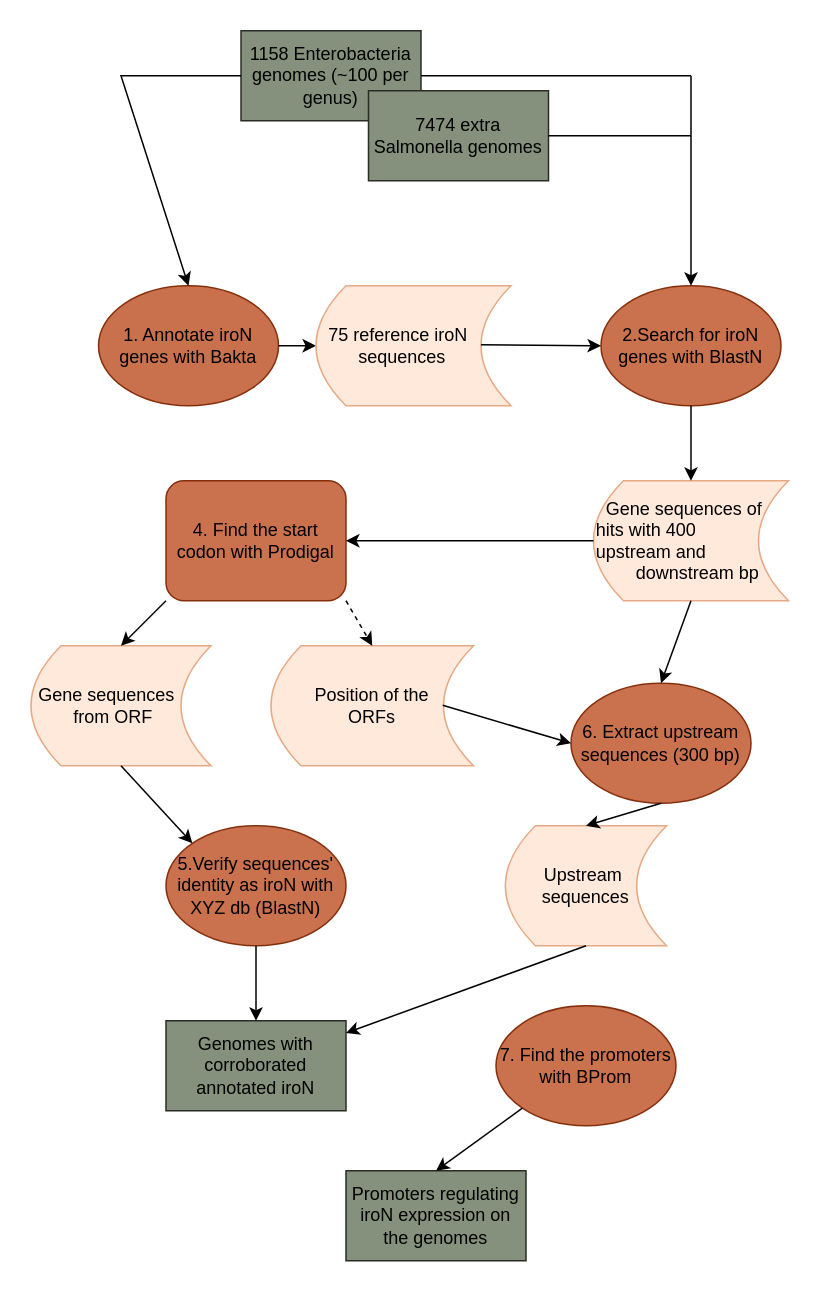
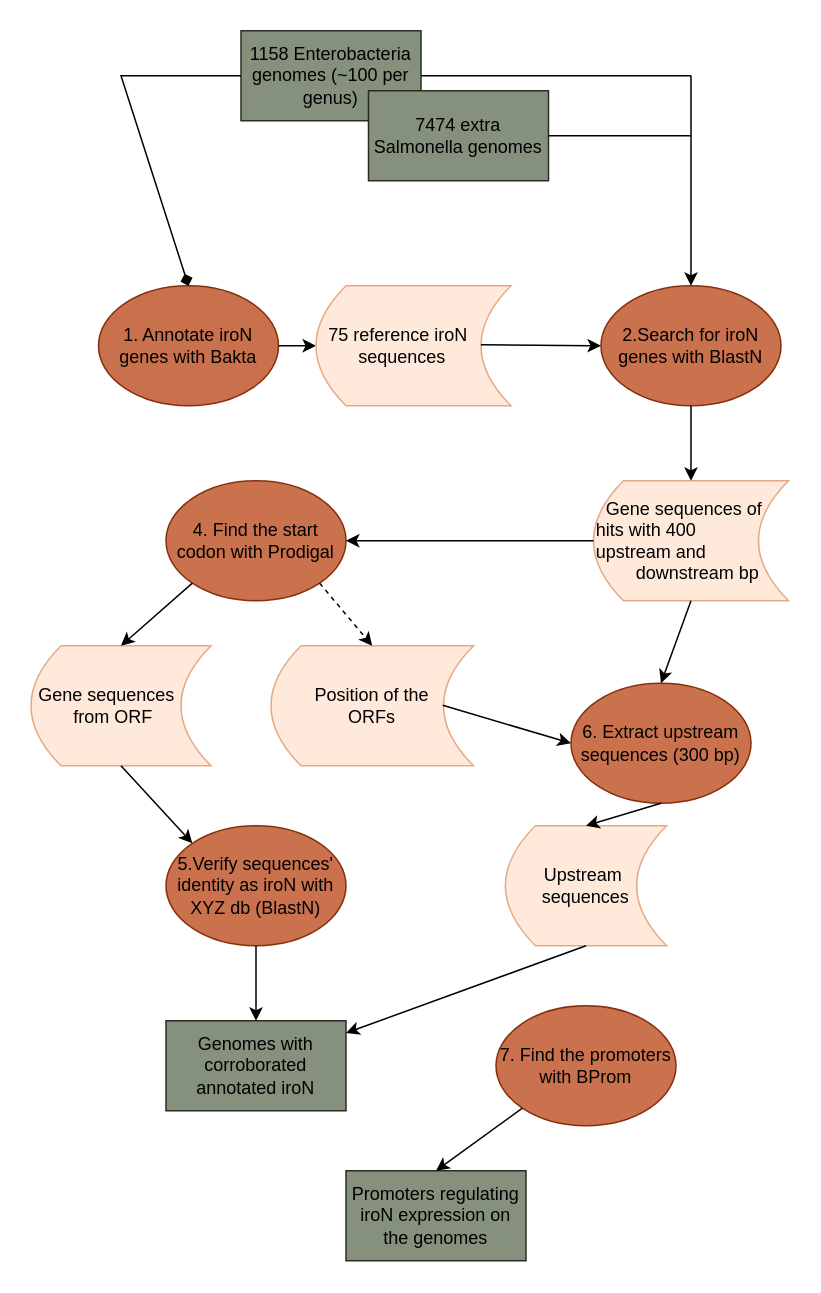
edge "1158 Enterobacteria genomes (~100 per genus)" -> "1. Annotate iroN genes with Bakta": arrowhead classic -> diamond
node "4. Find the start codon with Prodigal": shape rounded rectangle -> ellipse
